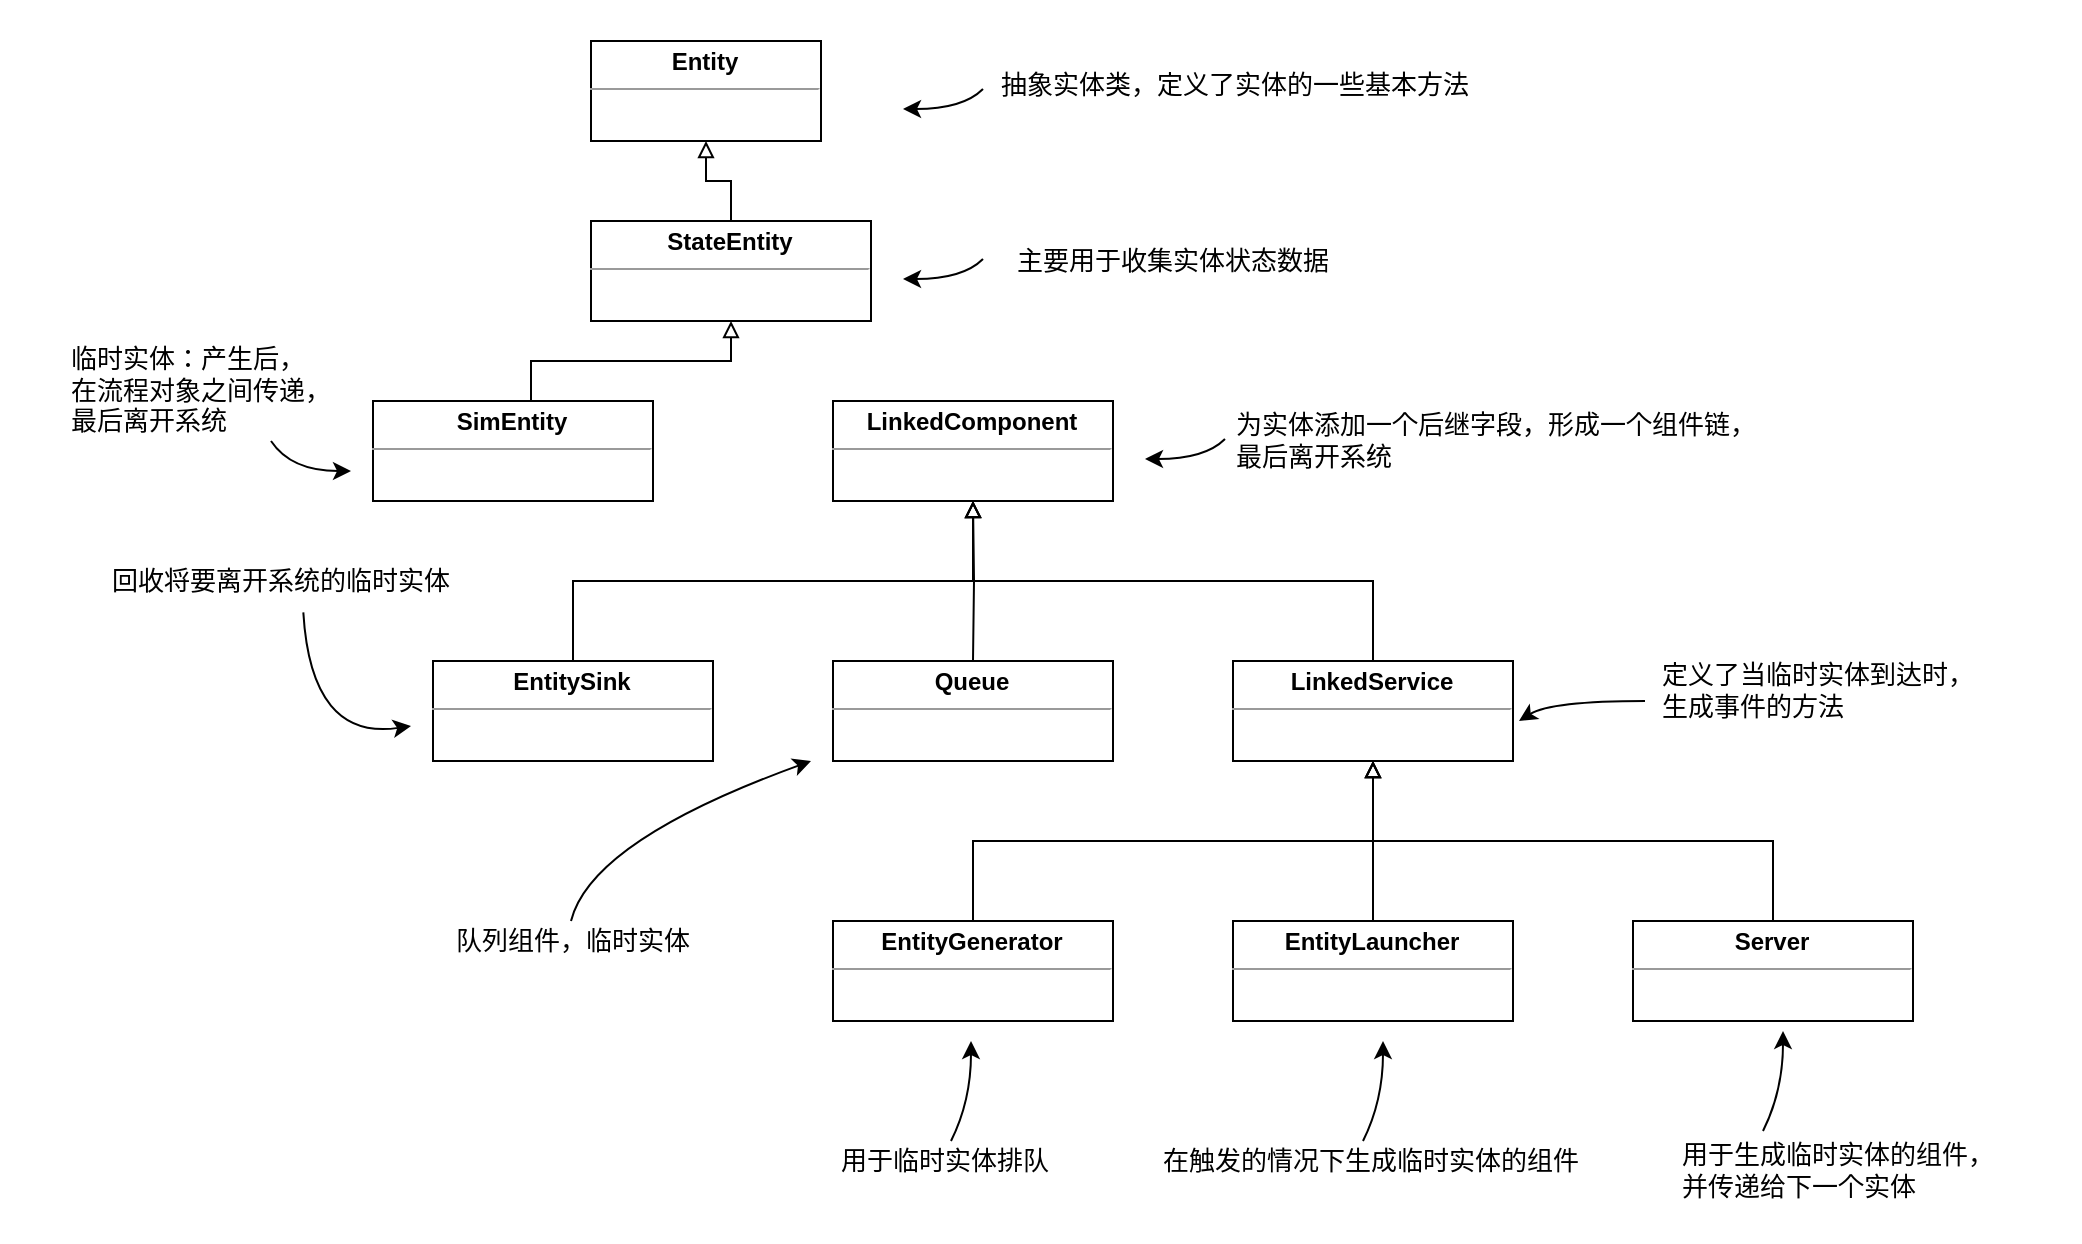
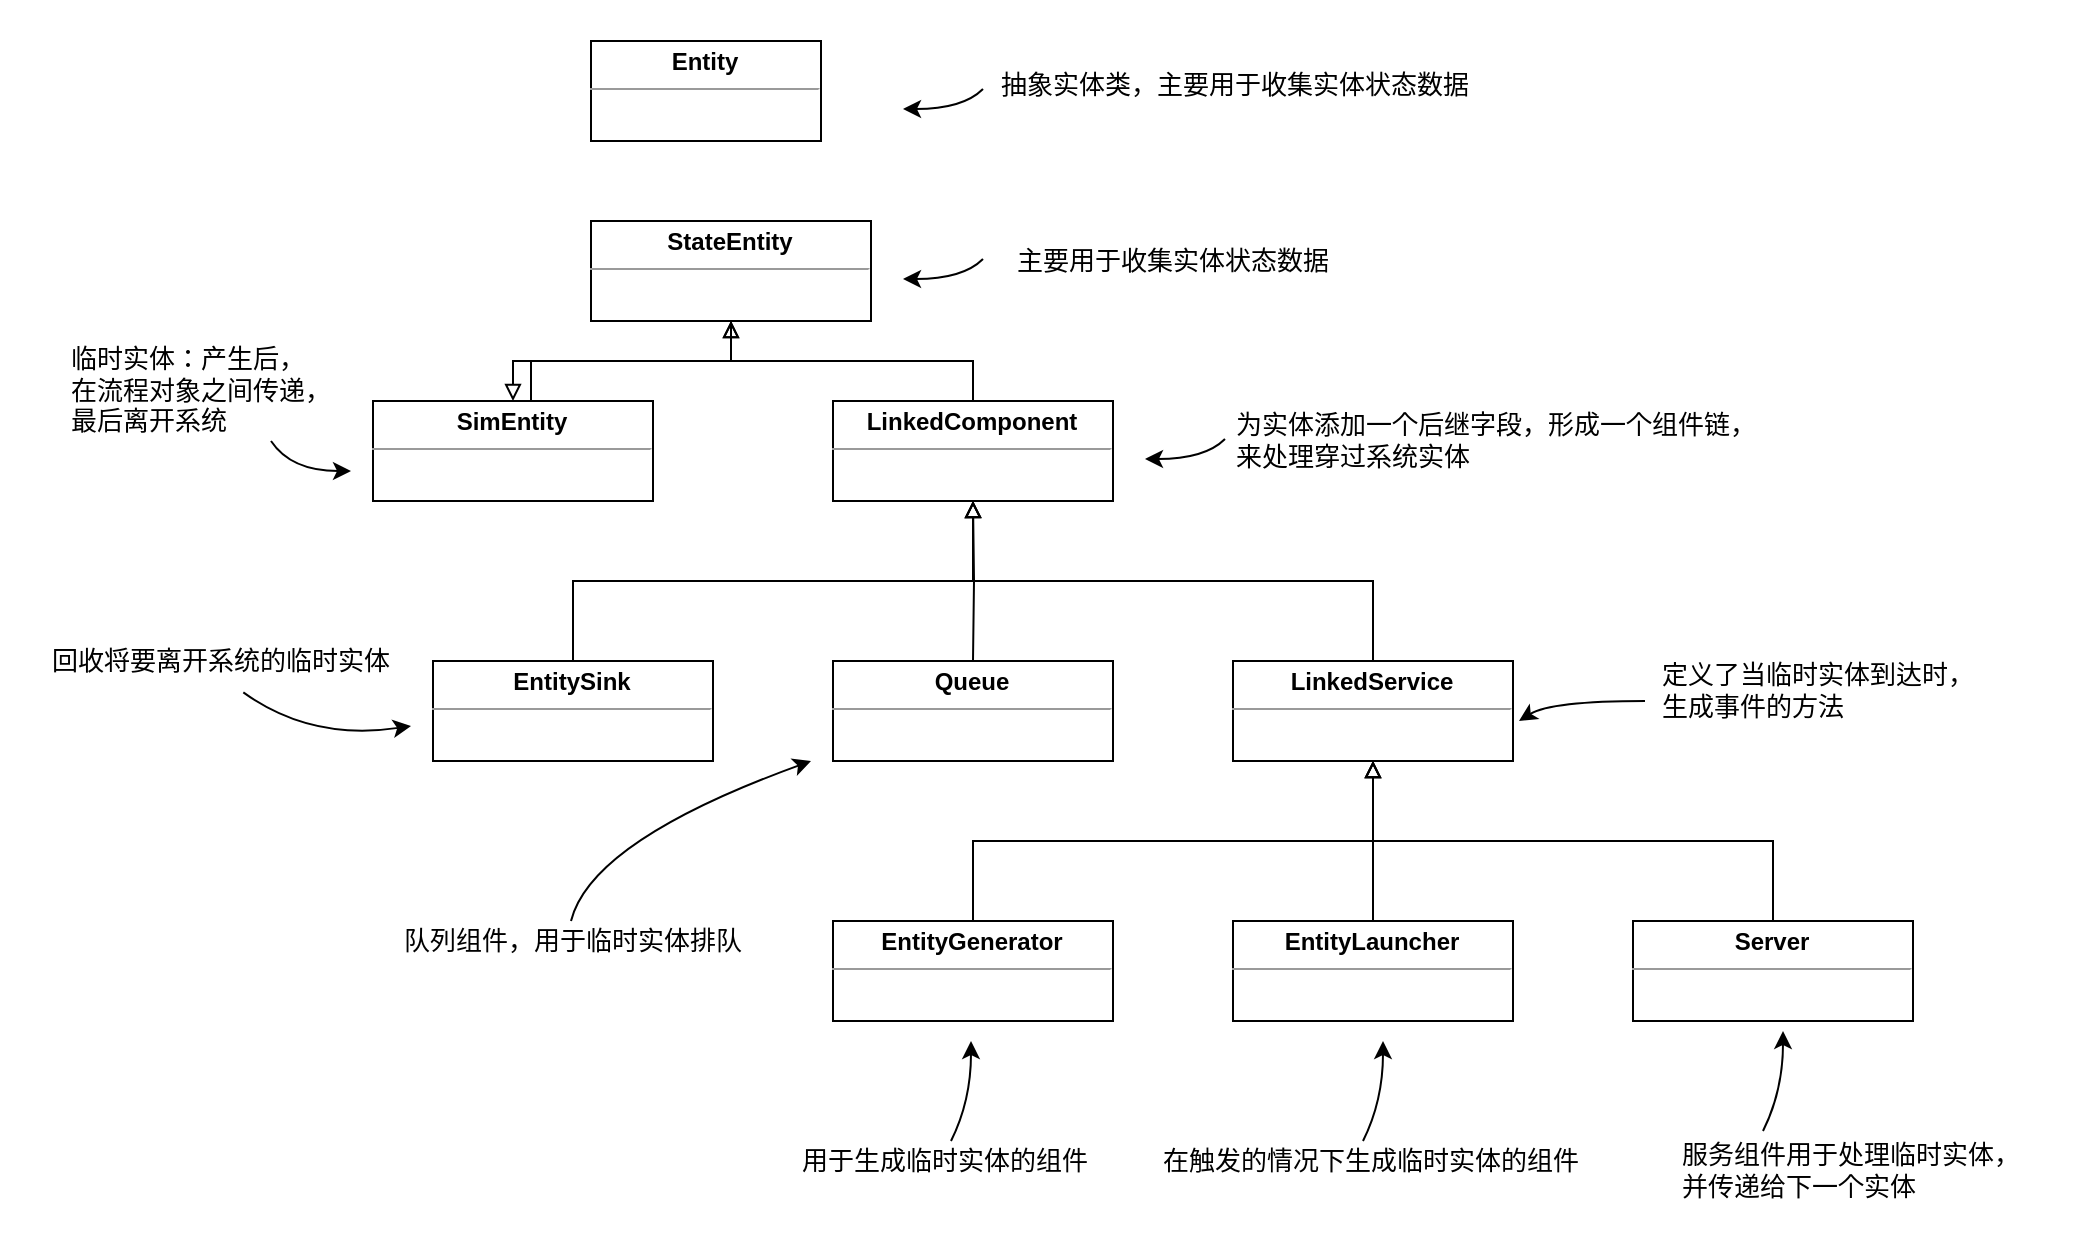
node "抽象实体类，定义了实体的一些基本方法": label "抽象实体类，定义了实体的一些基本方法" -> "抽象实体类，主要用于收集实体状态数据"
edge "StateEntity" -> "Entity": now "StateEntity" -> "SimEntity"
edge "LinkedComponent" -> "StateEntity": added
node "为实体添加一个后继字段，形成一个组件链， 最后离开系统": label "为实体添加一个后继字段，形成一个组件链， 最后离开系统" -> "为实体添加一个后继字段，形成一个组件链， 来处理穿过系统实体"
node "回收将要离开系统的临时实体": moved (281, 581) -> (221, 661)
node "队列组件，临时实体": label "队列组件，临时实体" -> "队列组件，用于临时实体排队"
node "用于临时实体排队": label "用于临时实体排队" -> "用于生成临时实体的组件"
node "用于生成临时实体的组件， 并传递给下一个实体": label "用于生成临时实体的组件， 并传递给下一个实体" -> "服务组件用于处理临时实体， 并传递给下一个实体"
